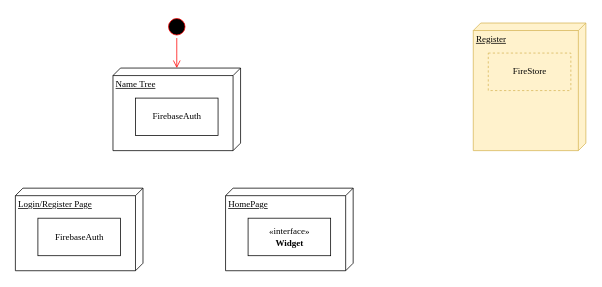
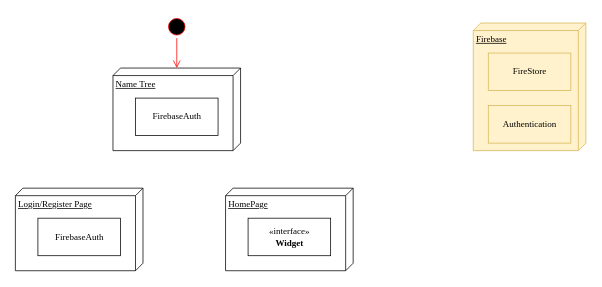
node "Register": label "Register" -> "Firebase"
node "FireStore": style dashed -> solid
node "Authentication": added
